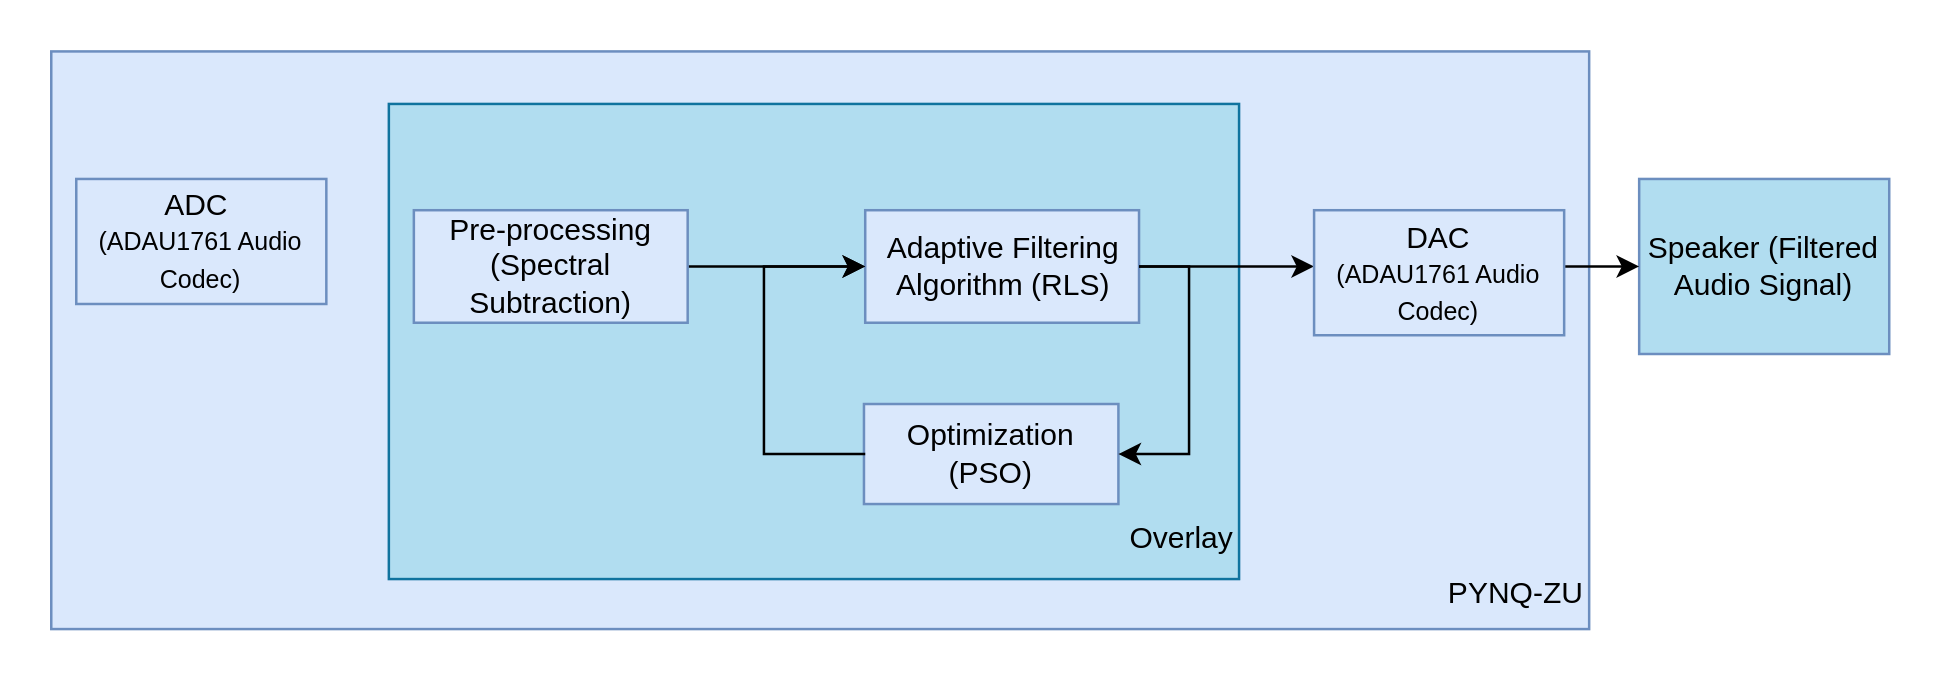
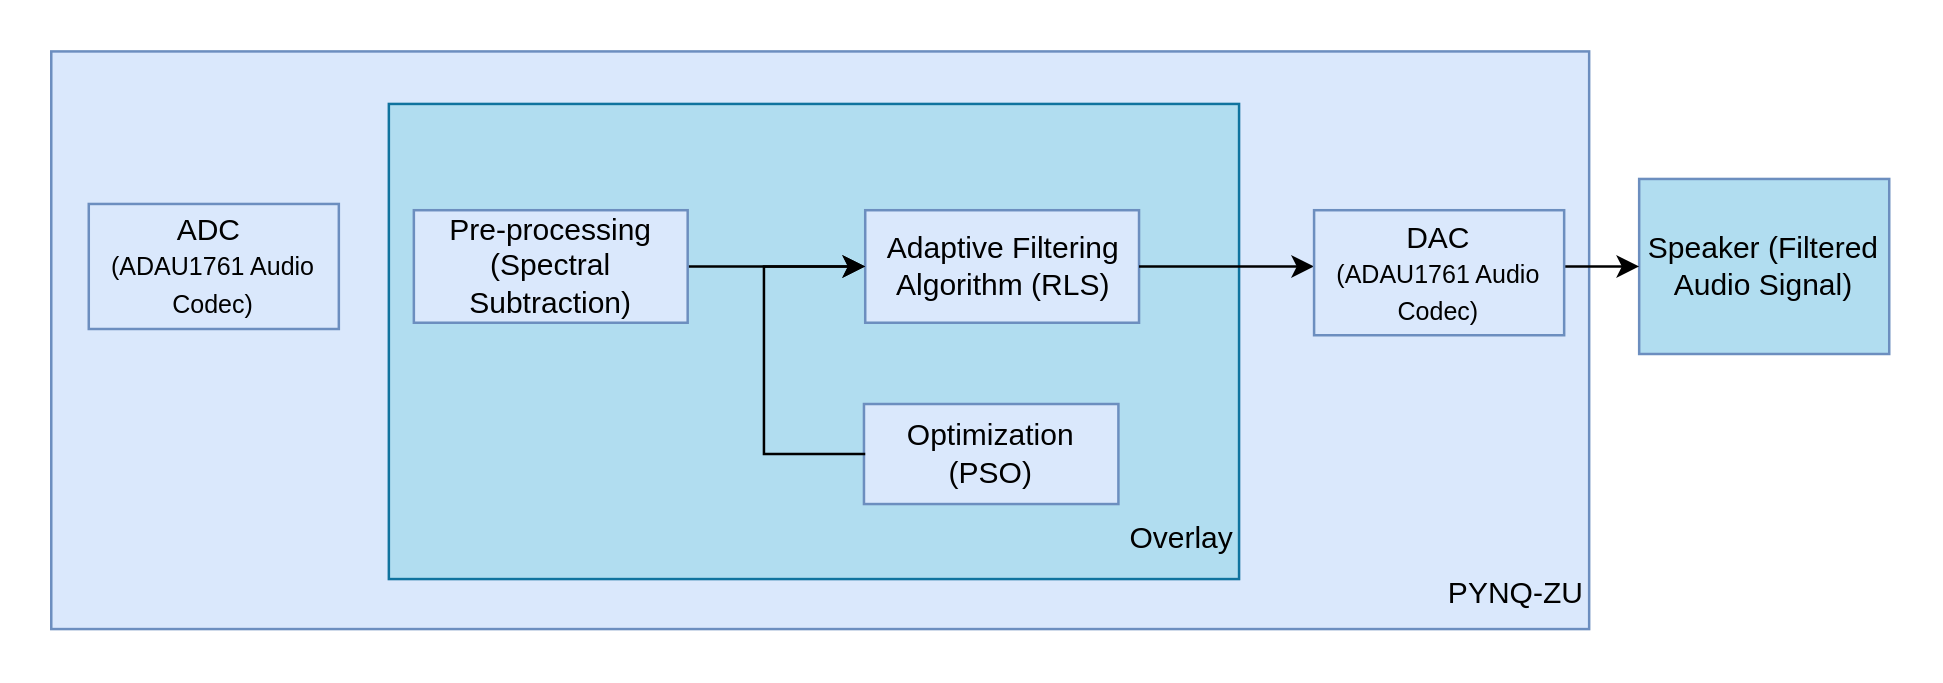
node "ADC (ADAU1761 Audio Codec)": moved (201, 241) -> (214, 266)
edge "Adaptive Filtering Algorithm (RLS)" -> "Optimization (PSO)": removed
